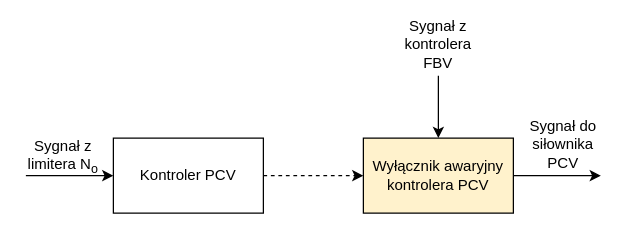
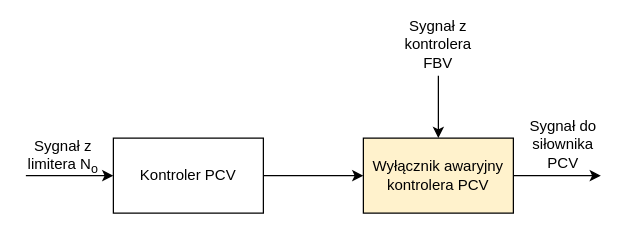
edge "Kontroler PCV" -> "Wyłącznik awaryjny kontrolera PCV": style dashed -> solid
